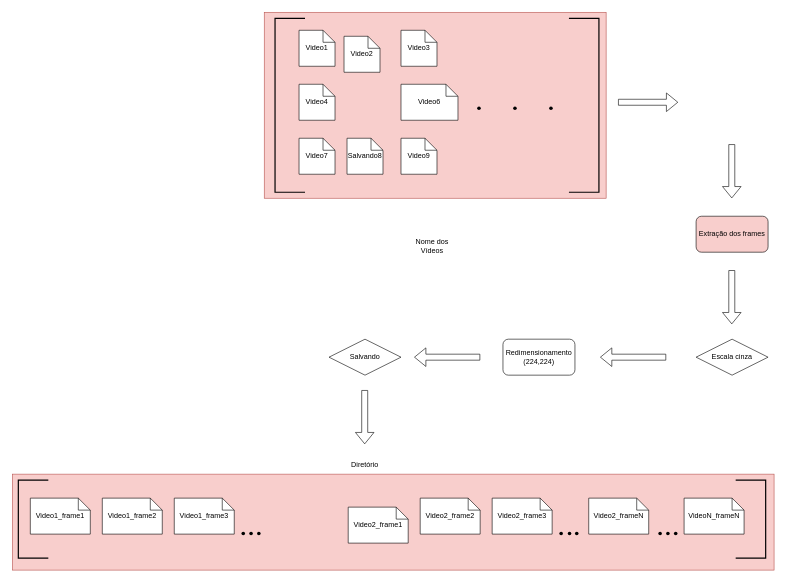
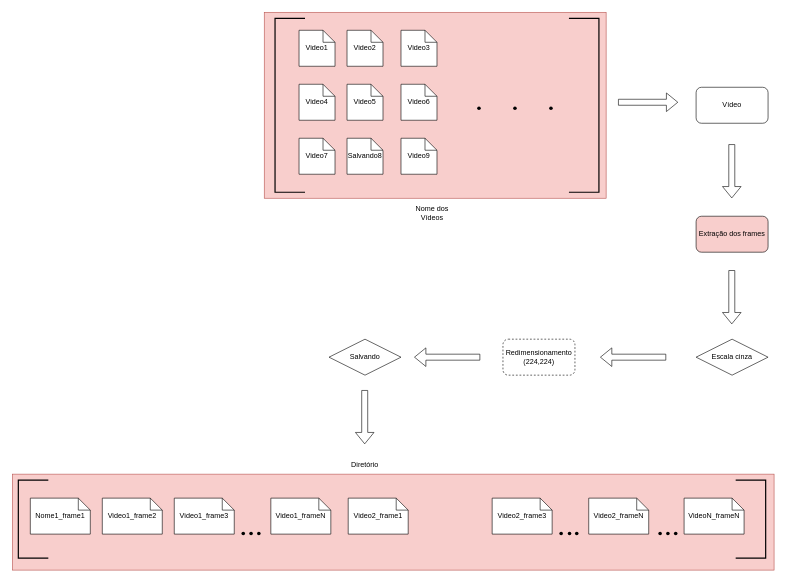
node "Video2": moved (362, 54) -> (365, 48)
node "Video5": added
node "Video6": size 57x36 -> 36x36
node "Vídeo": added
node "Nome dos Vídeos": moved (432, 246) -> (432, 213)
node "Redimensionamento (224,224)": style solid -> dashed
node "Video1_frame1": label "Video1_frame1" -> "Nome1_frame1"
node "Video1_frameN": added
node "Video2_frame2": removed
node "Video2_frame1": moved (378, 525) -> (378, 516)
